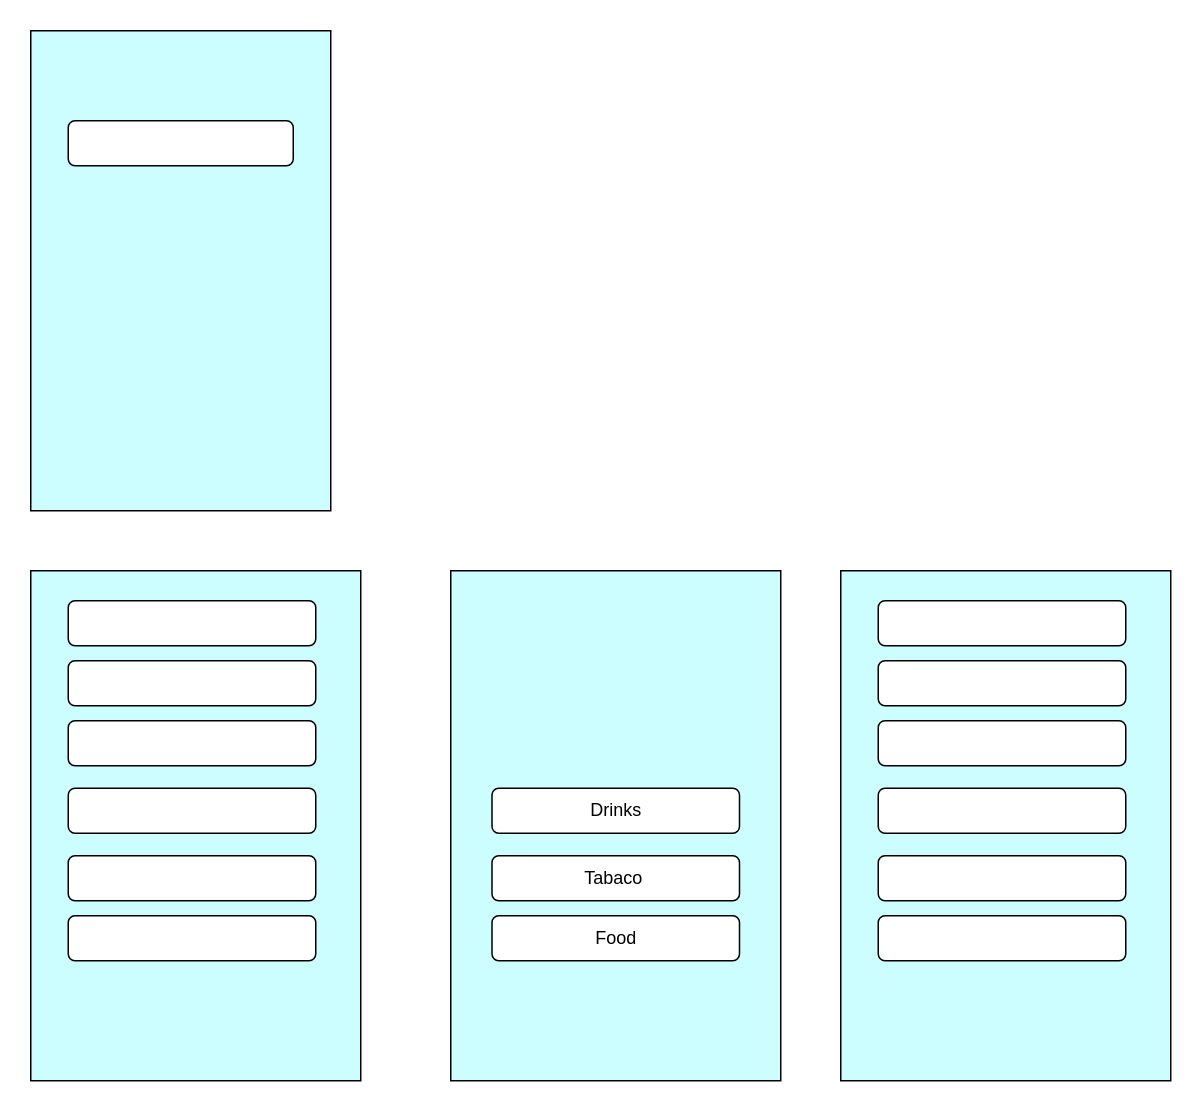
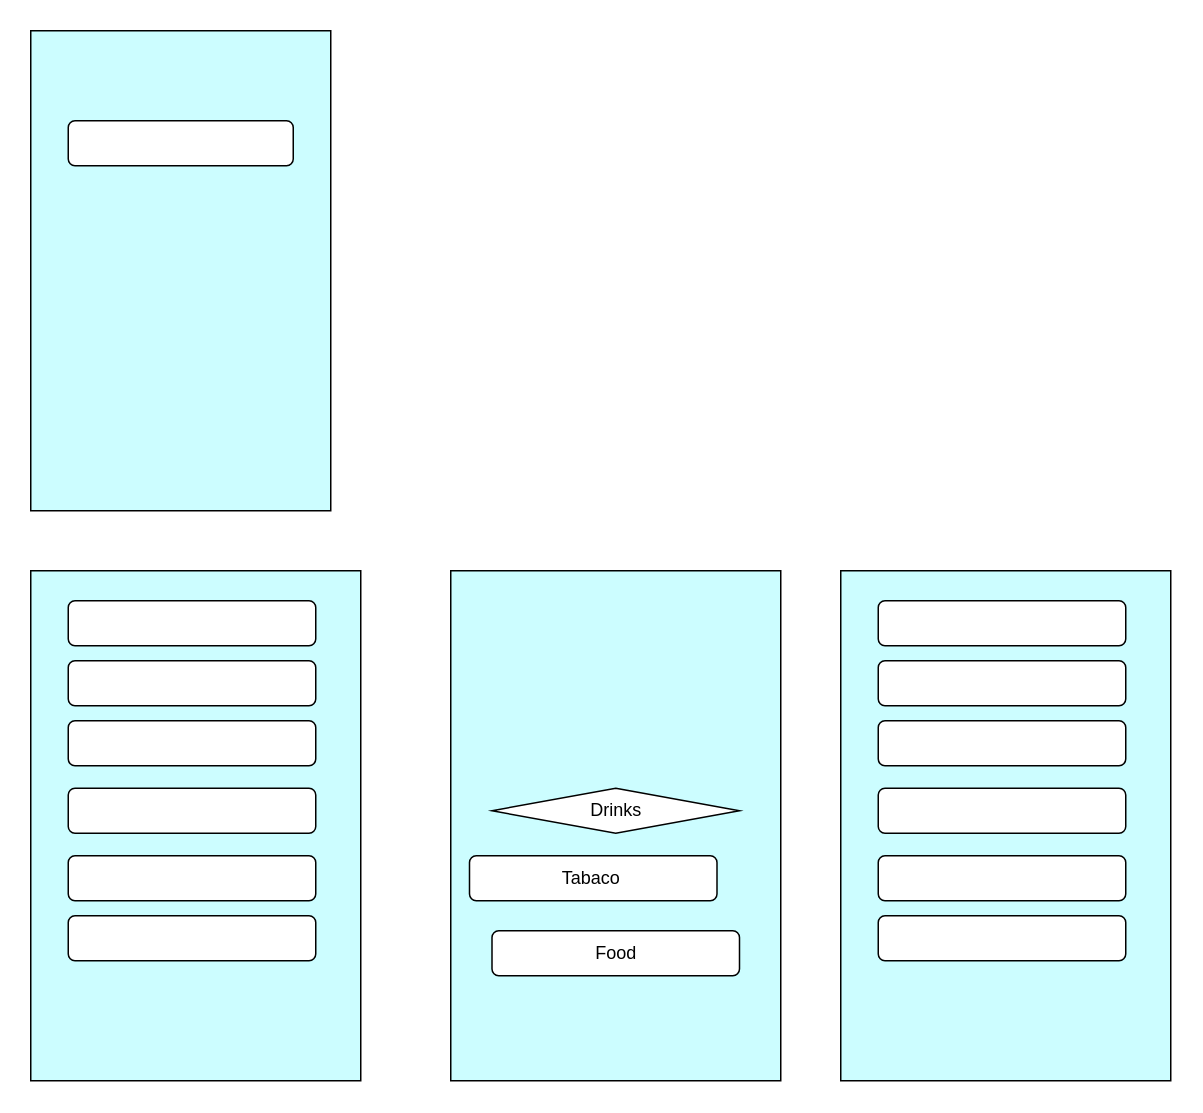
node "Drinks": shape rounded rectangle -> diamond
node "Tabaco": moved (616, 878) -> (593, 878)
node "Food": moved (616, 938) -> (616, 953)
